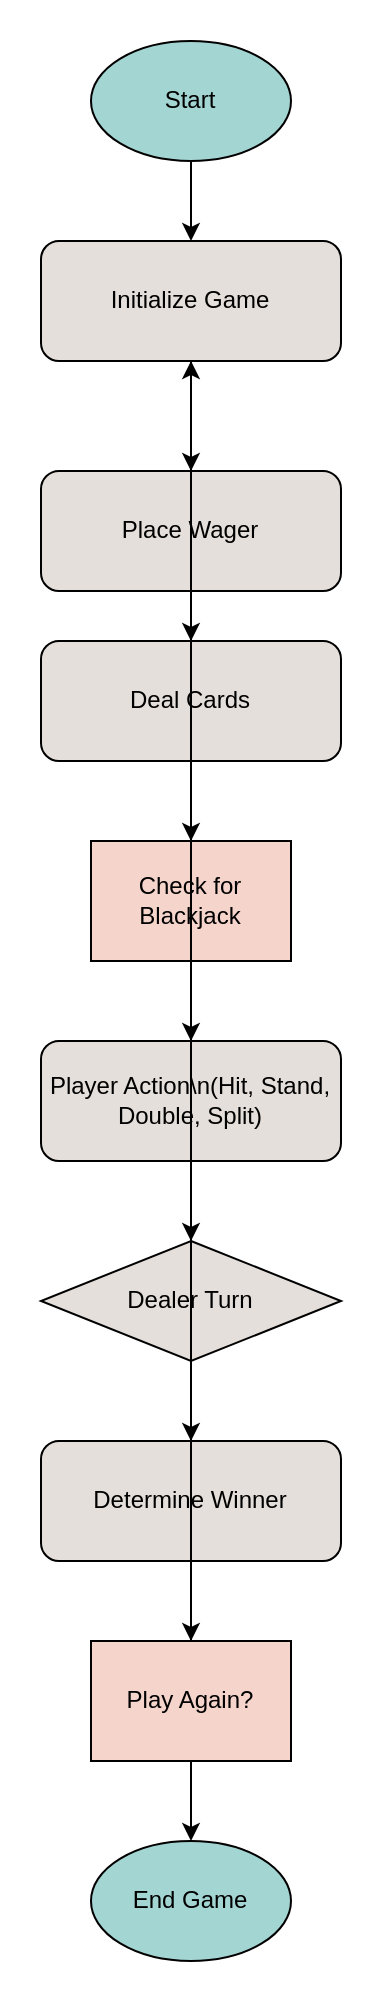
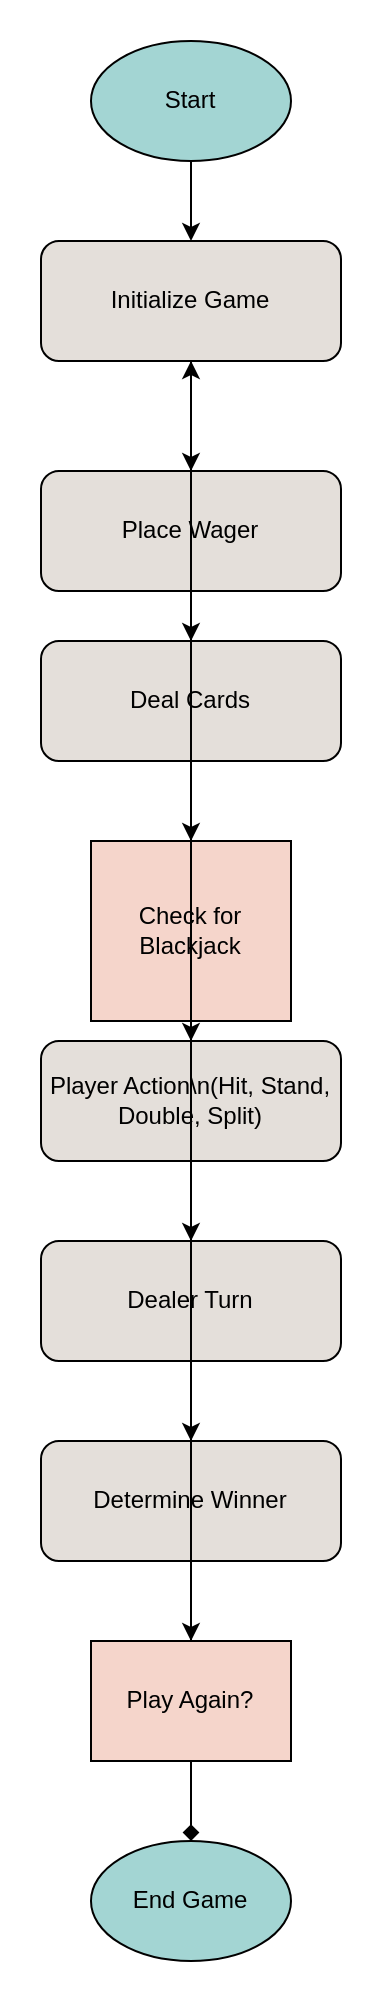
node "Check for Blackjack": size 200x120 -> 200x180
node "Dealer Turn": shape diamond -> rounded rectangle
edge "Play Again?" -> "End Game": arrowhead classic -> diamond
